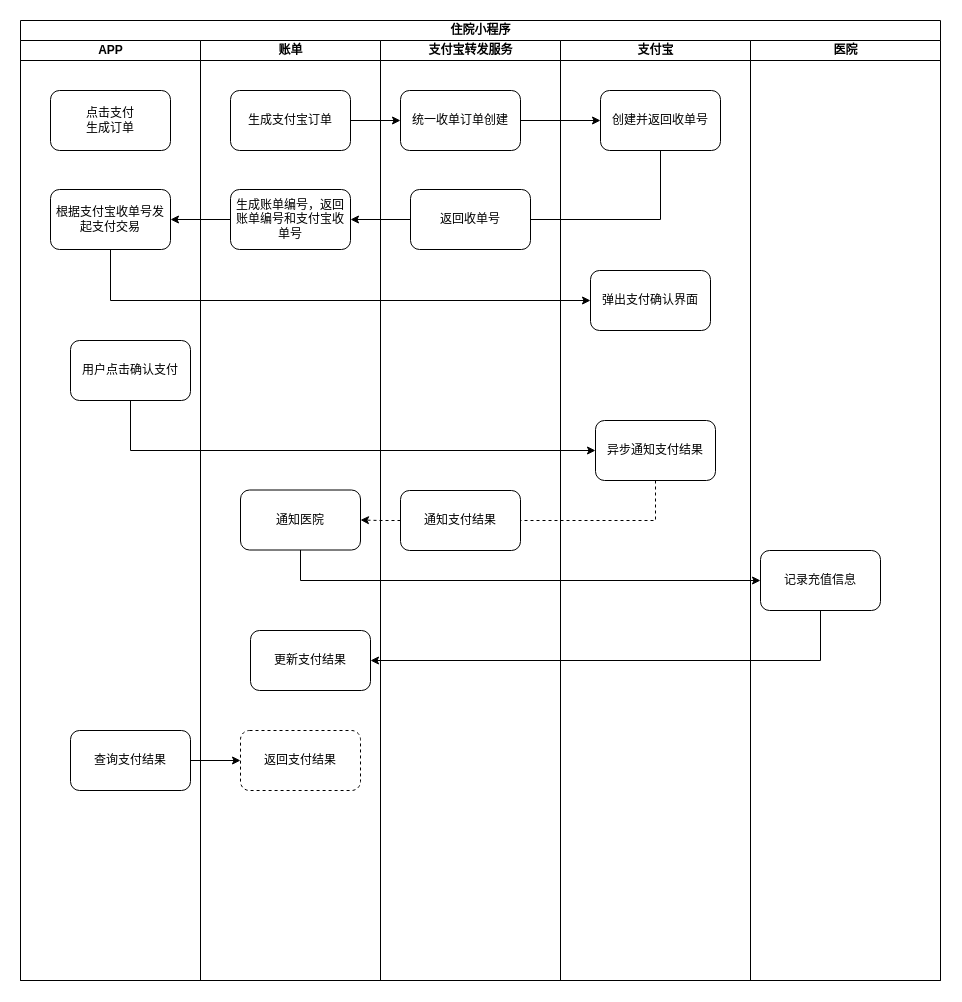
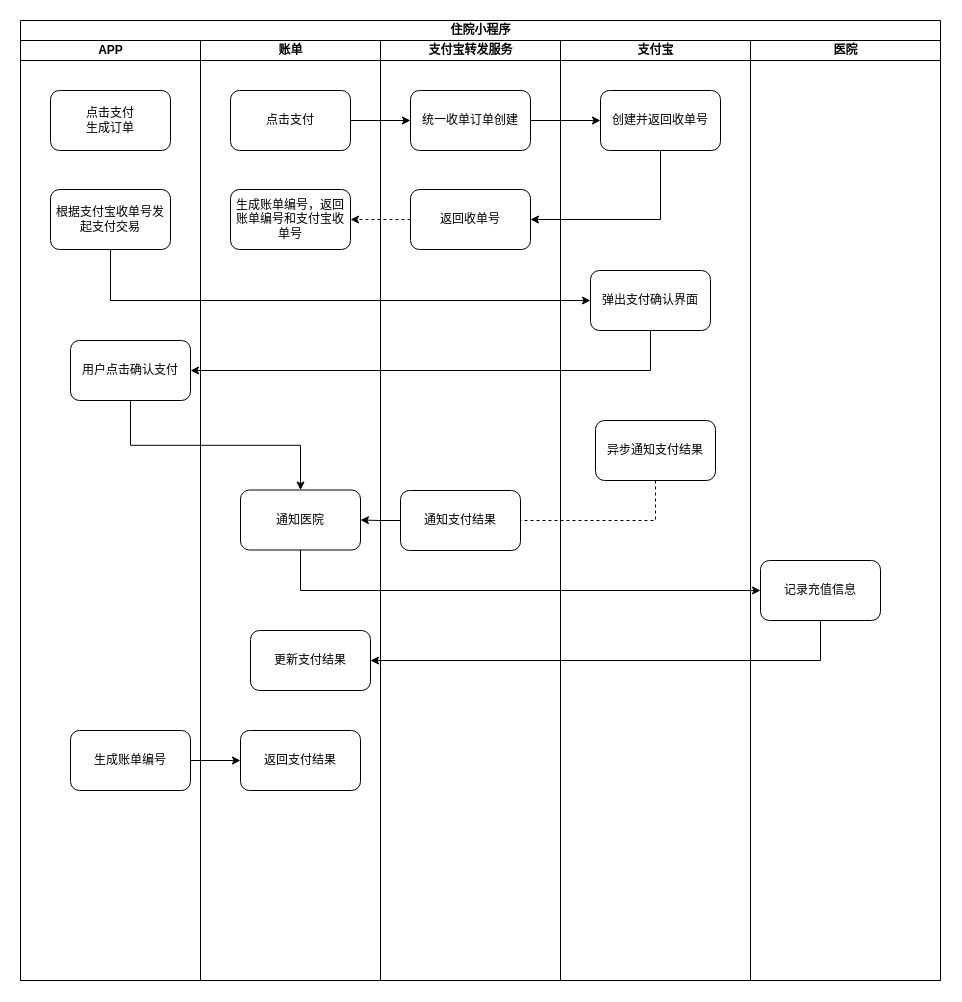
node "生成支付宝订单": label "生成支付宝订单" -> "点击支付"
node "统一收单订单创建": moved (461, 121) -> (471, 121)
edge "生成账单编号，返回账单编号和支付宝收单号" -> "根据支付宝收单号发起支付交易": removed
edge "返回收单号" -> "生成账单编号，返回账单编号和支付宝收单号": style solid -> dashed
edge "创建并返回收单号" -- "返回收单号": arrowhead none -> classic
edge "弹出支付确认界面" -> "用户点击确认支付": added
edge "用户点击确认支付" -> "异步通知支付结果": now "用户点击确认支付" -> "通知医院"
edge "通知支付结果" -> "通知医院": style dashed -> solid
node "记录充值信息": moved (821, 581) -> (821, 591)
node "查询支付结果": label "查询支付结果" -> "生成账单编号"
node "返回支付结果": style dashed -> solid
